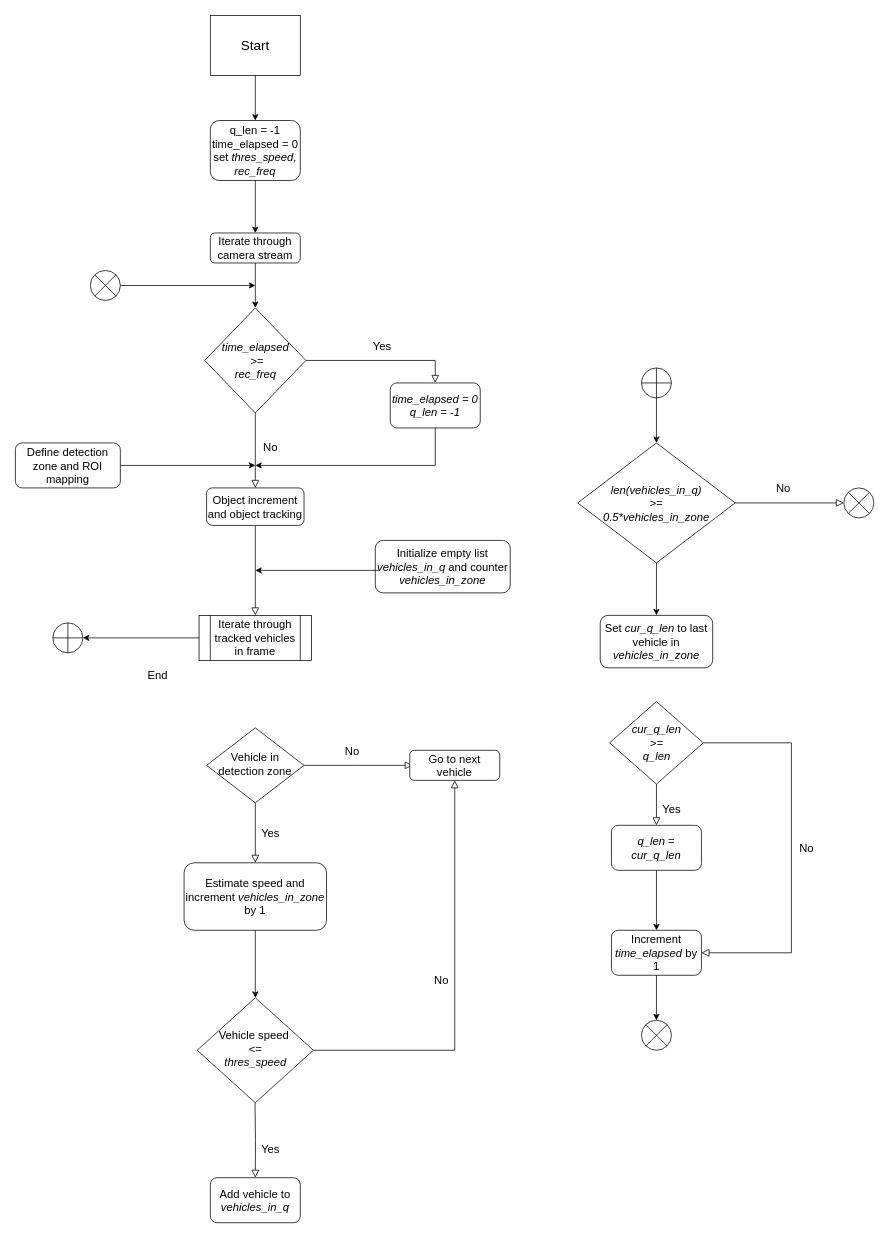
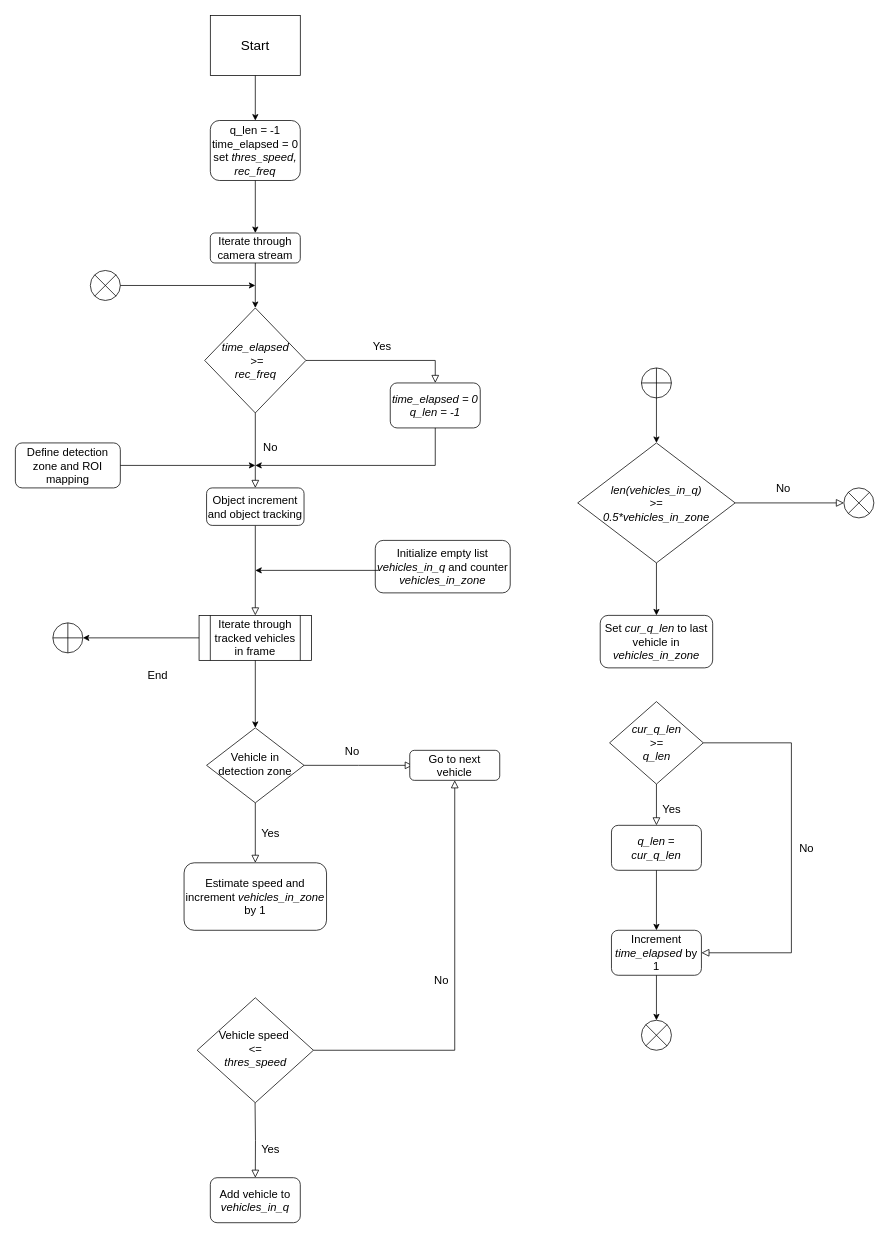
edge "Iterate through tracked vehicles in frame" -> "Vehicle in detection zone": added
edge "Estimate speed and increment vehicles_in_zone by 1" -> "Vehicle speed <= thres_speed": removed
